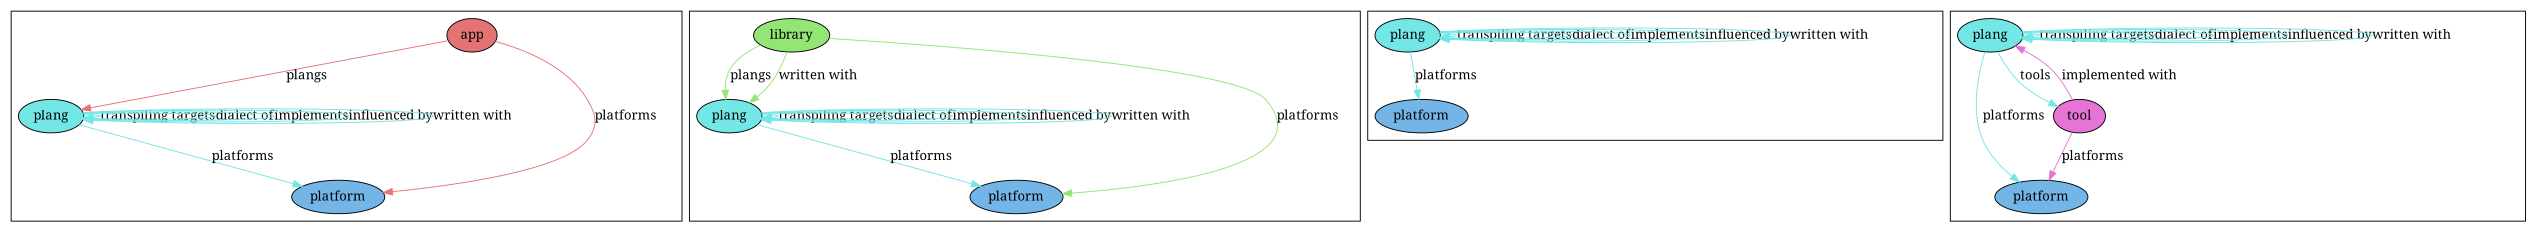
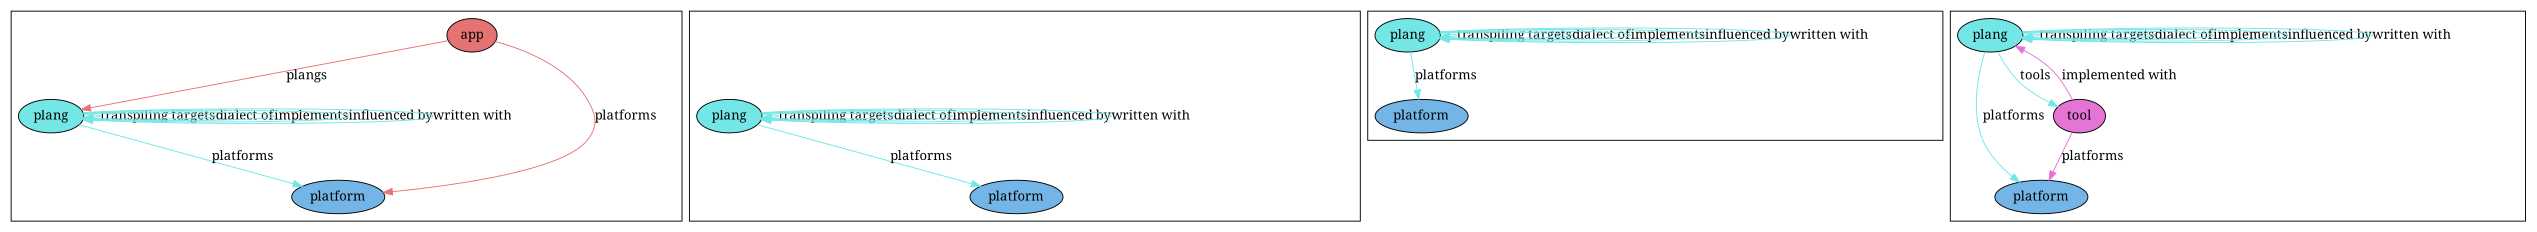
node "library": removed
